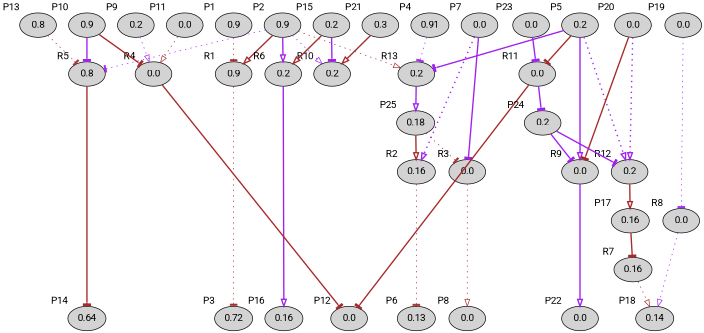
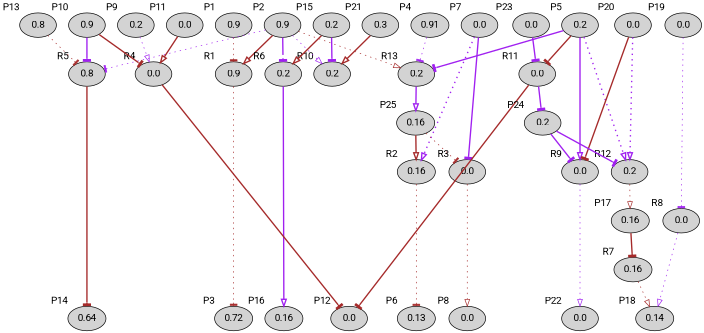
edge "0.9 P2" -> "0.2 R6": arrowhead onormal -> tee
edge "0.0 P11" -> "0.0 R4": style dotted -> bold
node "0.18 P25": label "0.18 P25" -> "0.16 P25"
edge "0.2 R12" -> "0.16 P17": style bold -> dotted
edge "0.0 R9" -> "0.0 P22": style bold -> dotted
